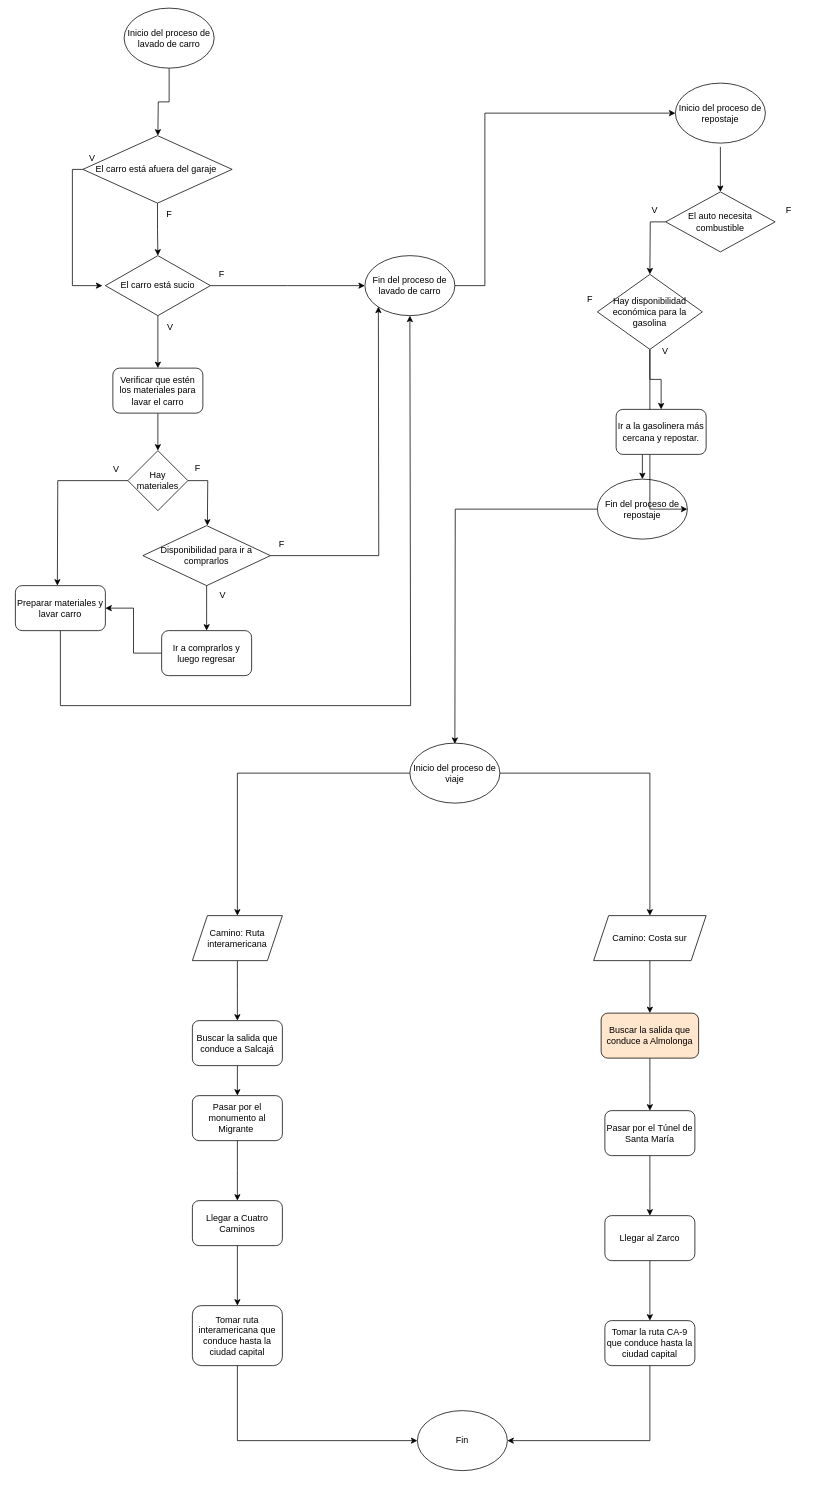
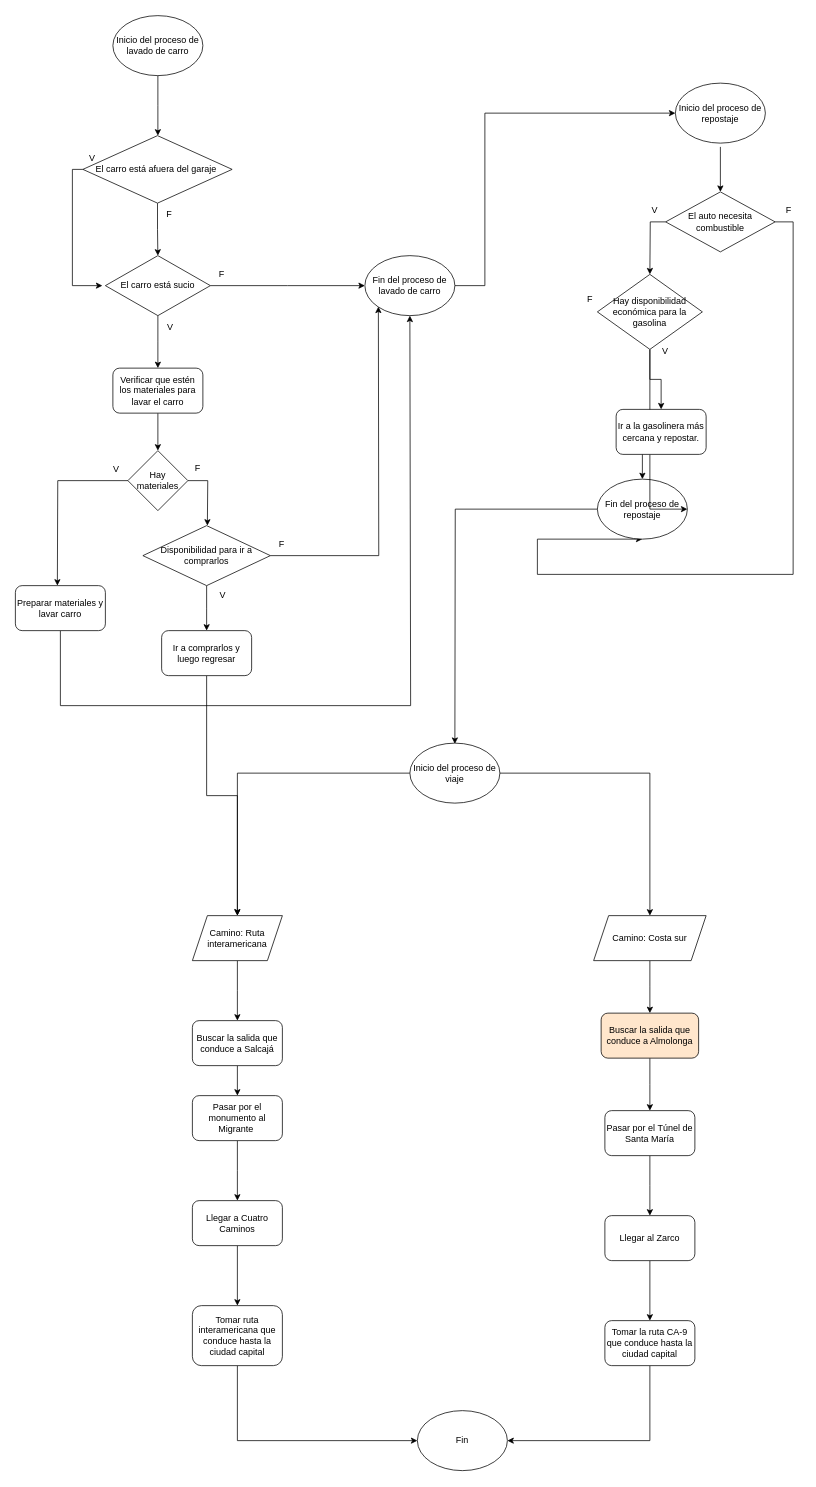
node "Inicio del proceso de lavado de carro": moved (169, 38) -> (158, 45)
edge "El auto necesita combustible" -> "Fin del proceso de repostaje": added
edge "Ir a comprarlos y luego regresar" -> "Preparar materiales y lavar carro": now "Ir a comprarlos y luego regresar" -> "Camino: Ruta interamericana"
